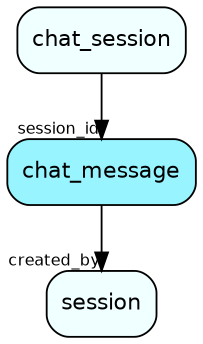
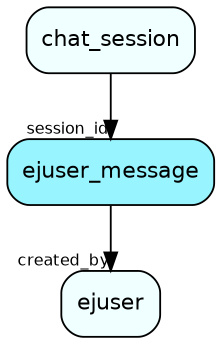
node "chat_message": label "chat_message" -> "ejuser_message"
node "session": label "session" -> "ejuser"
